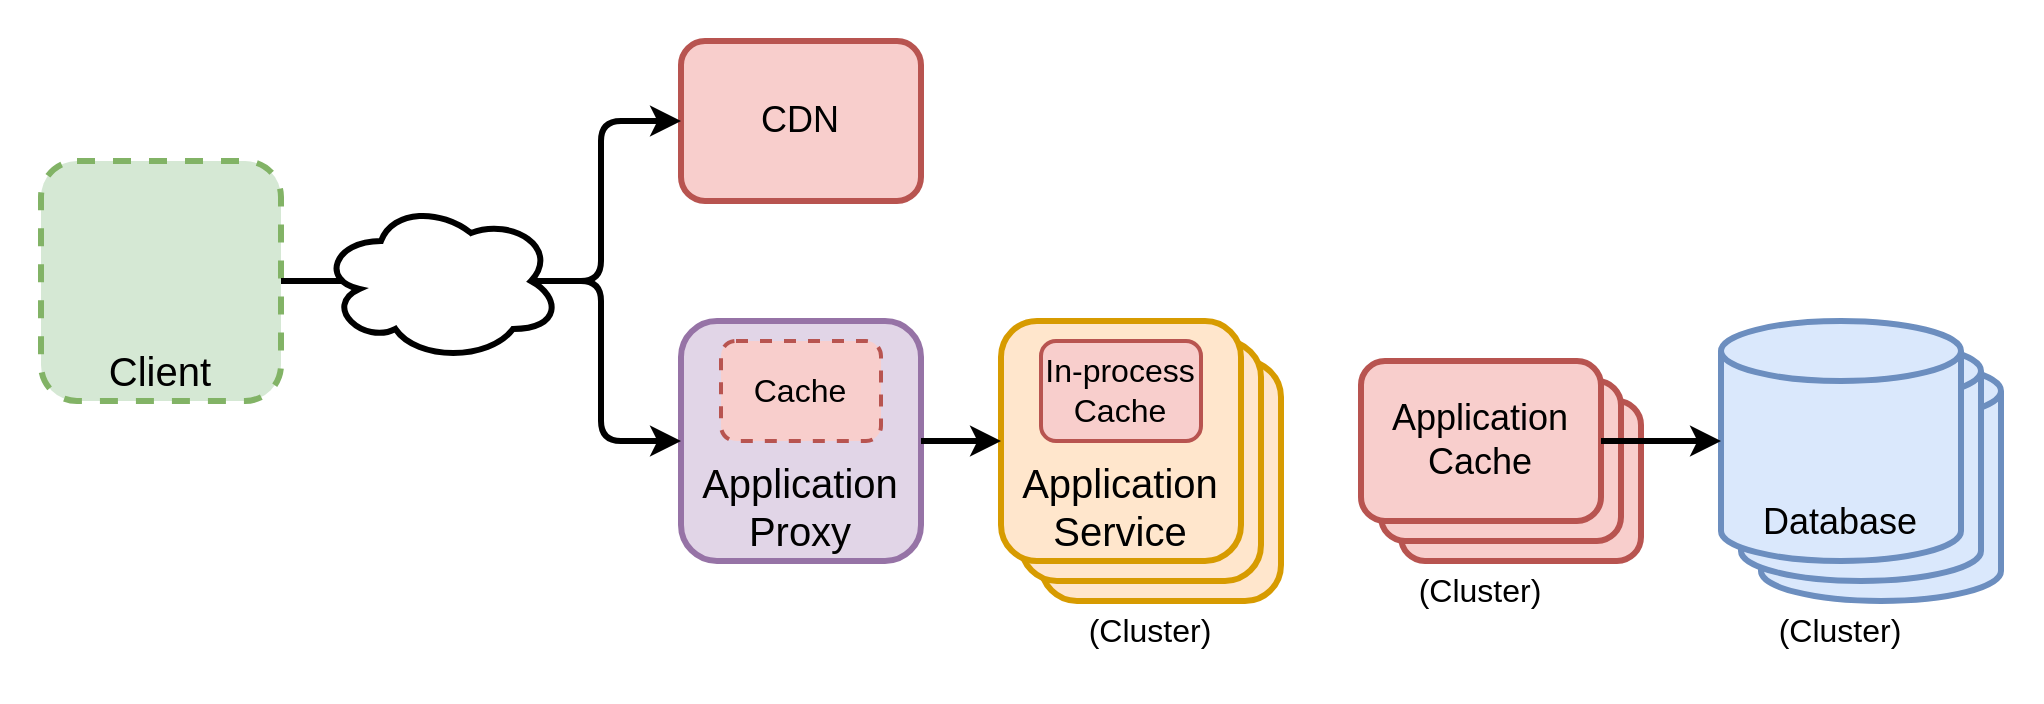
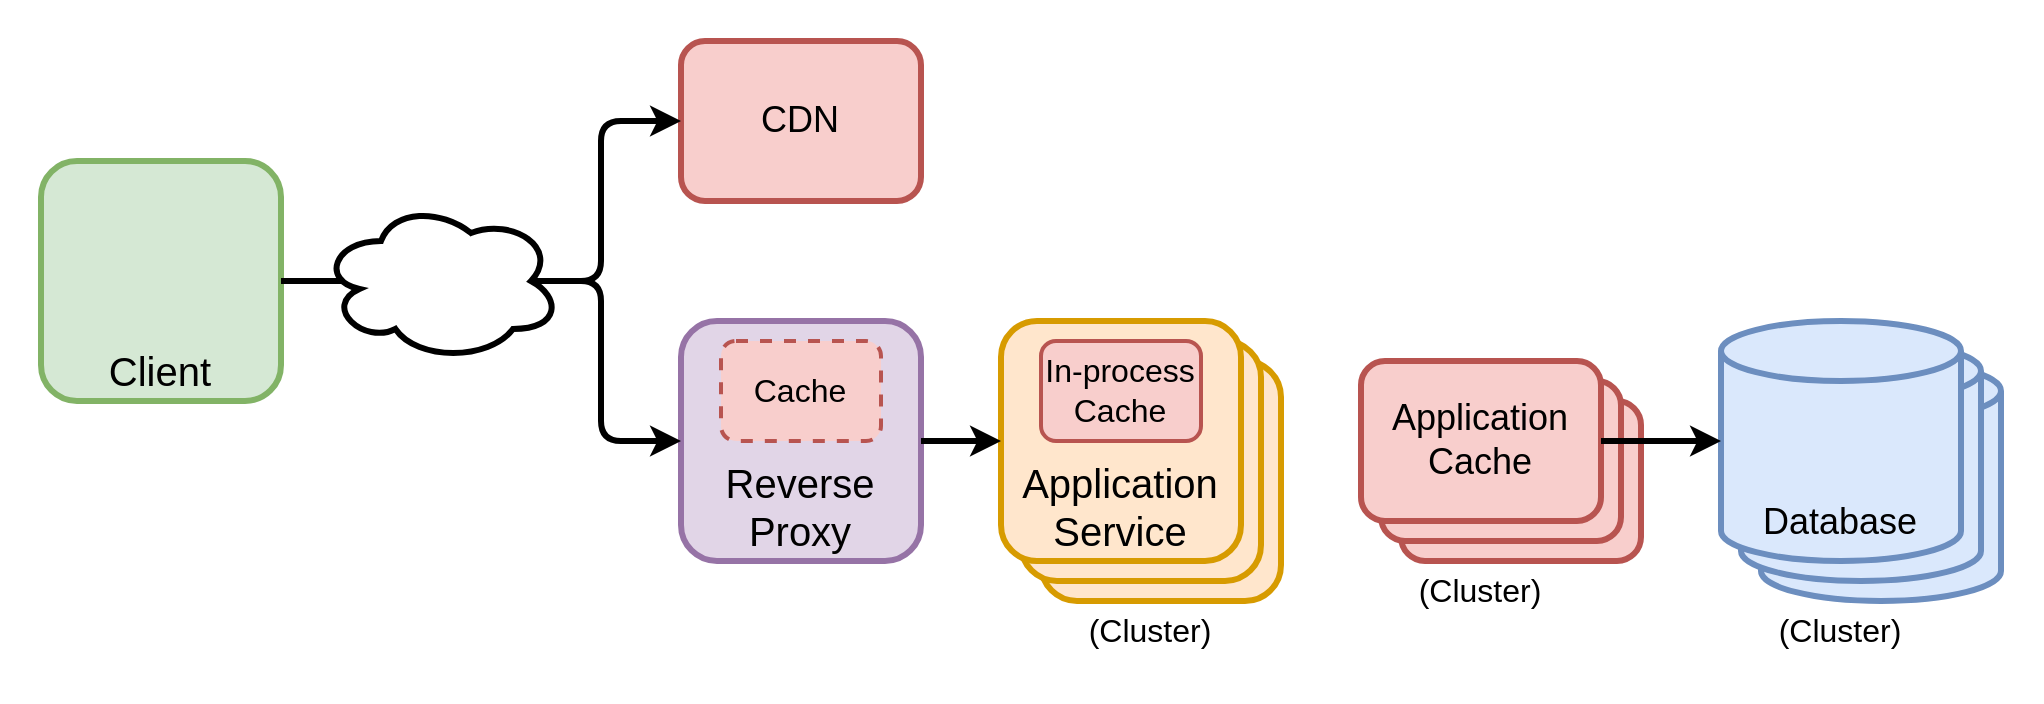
node "Client": style dashed -> solid
node "Application Proxy": label "Application Proxy" -> "Reverse Proxy"
